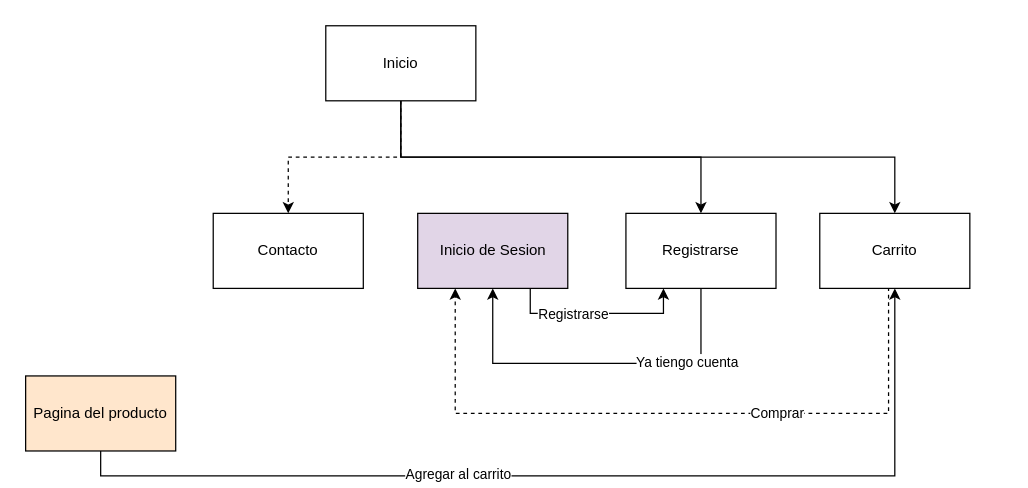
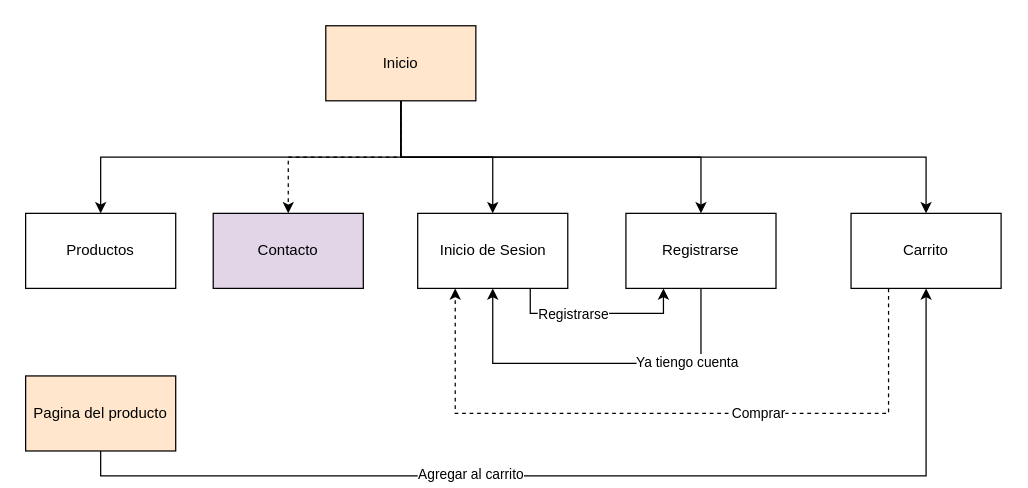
node "Inicio": fillcolor #ffffff -> #ffe6cc
edge "Inicio" -> "Productos": added
edge "Inicio" -> "Inicio de Sesion": added
node "Productos": added
node "Contacto": fillcolor #ffffff -> #e1d5e7
node "Inicio de Sesion": fillcolor #e1d5e7 -> #ffffff
node "Carrito": moved (894, 251) -> (926, 251)
